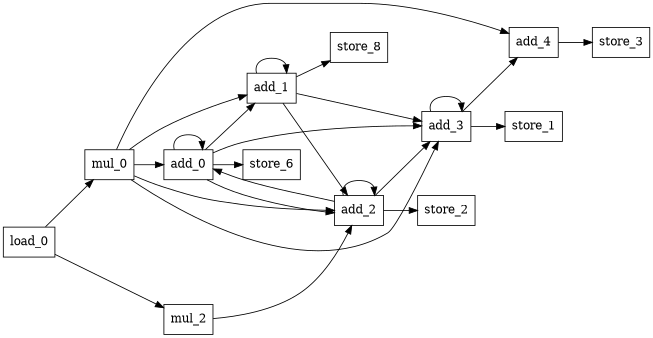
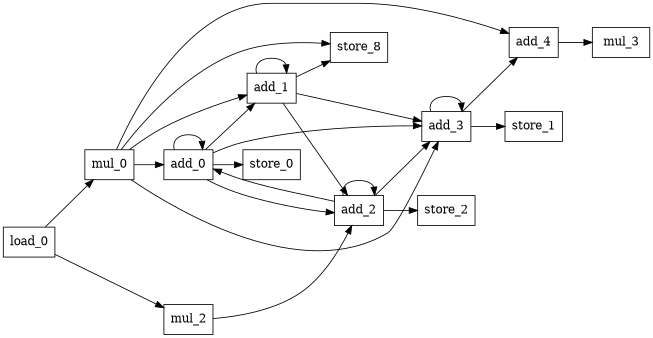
node "store_3": label "store_3" -> "mul_3"
node "store_6": label "store_6" -> "store_0"
edge "mul_0" -> "add_2": now "mul_0" -> "store_8"
